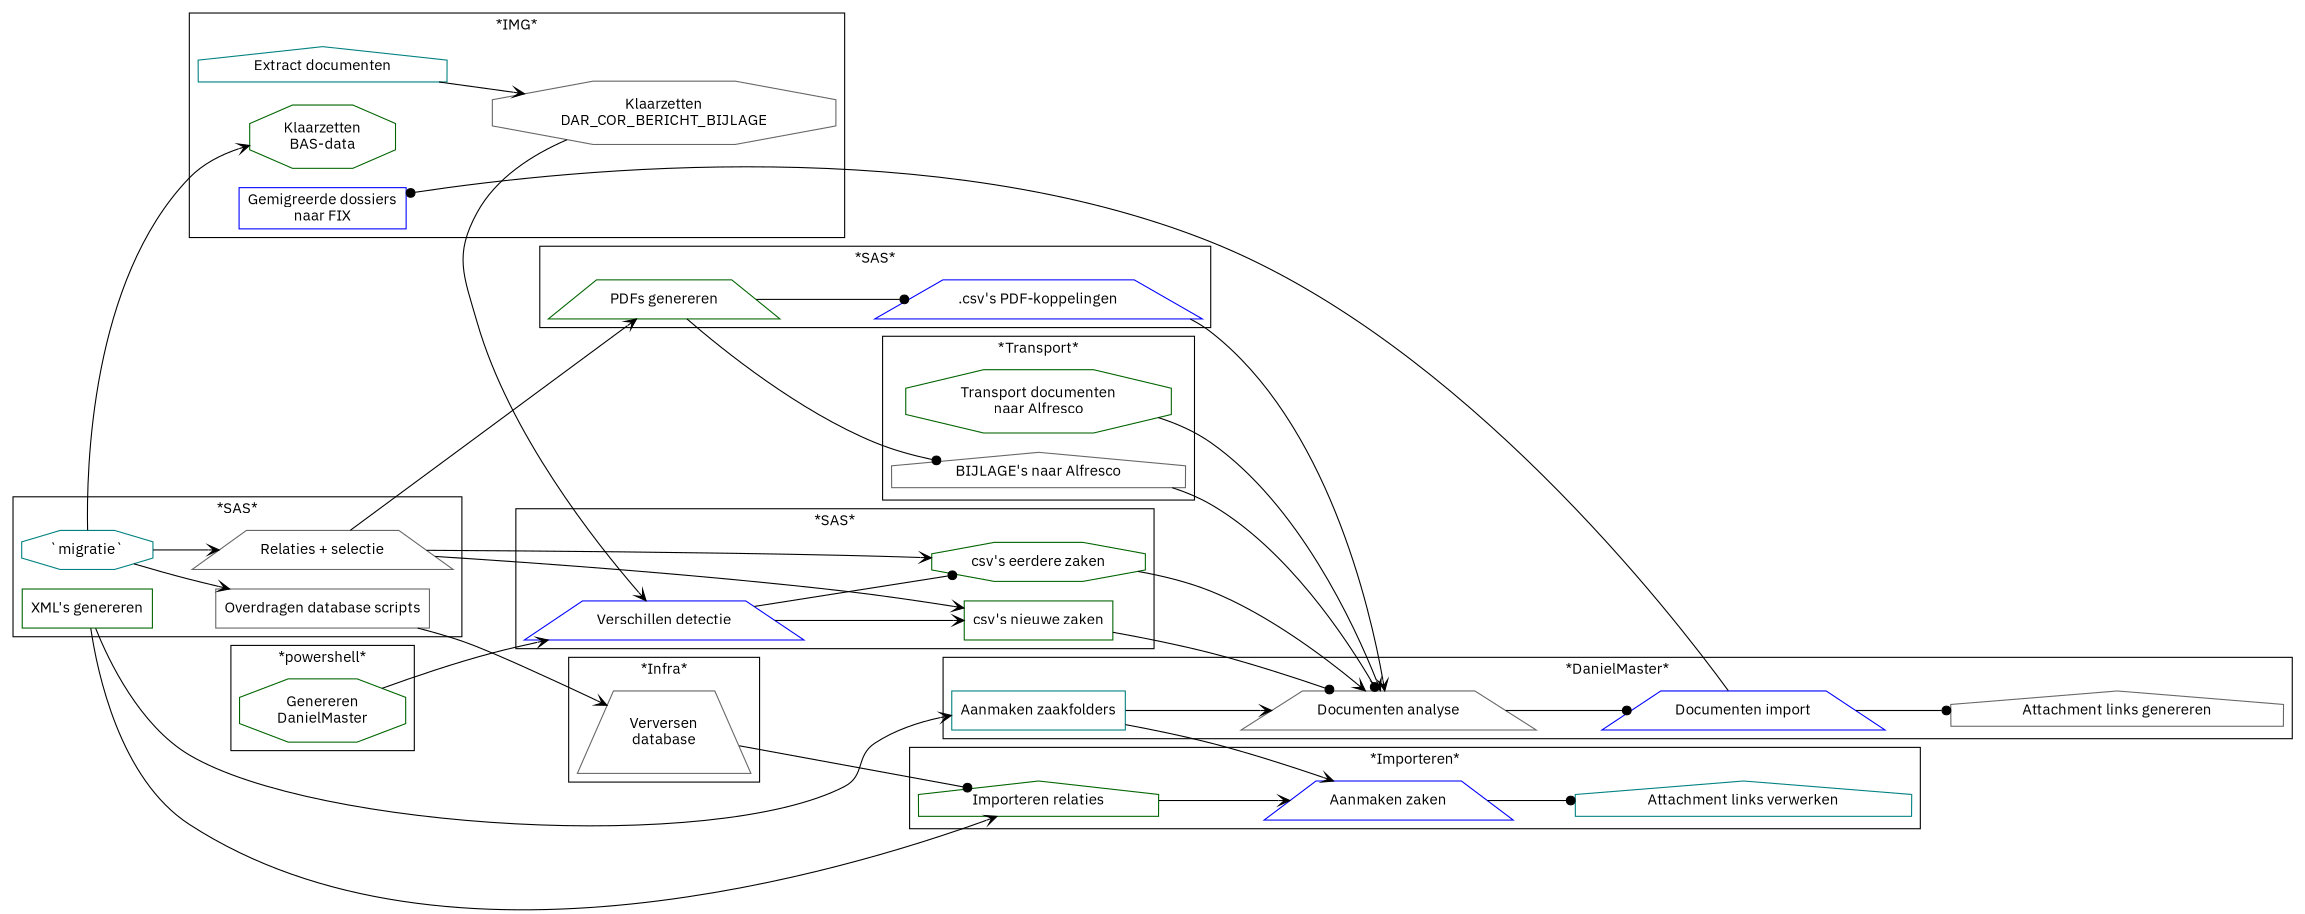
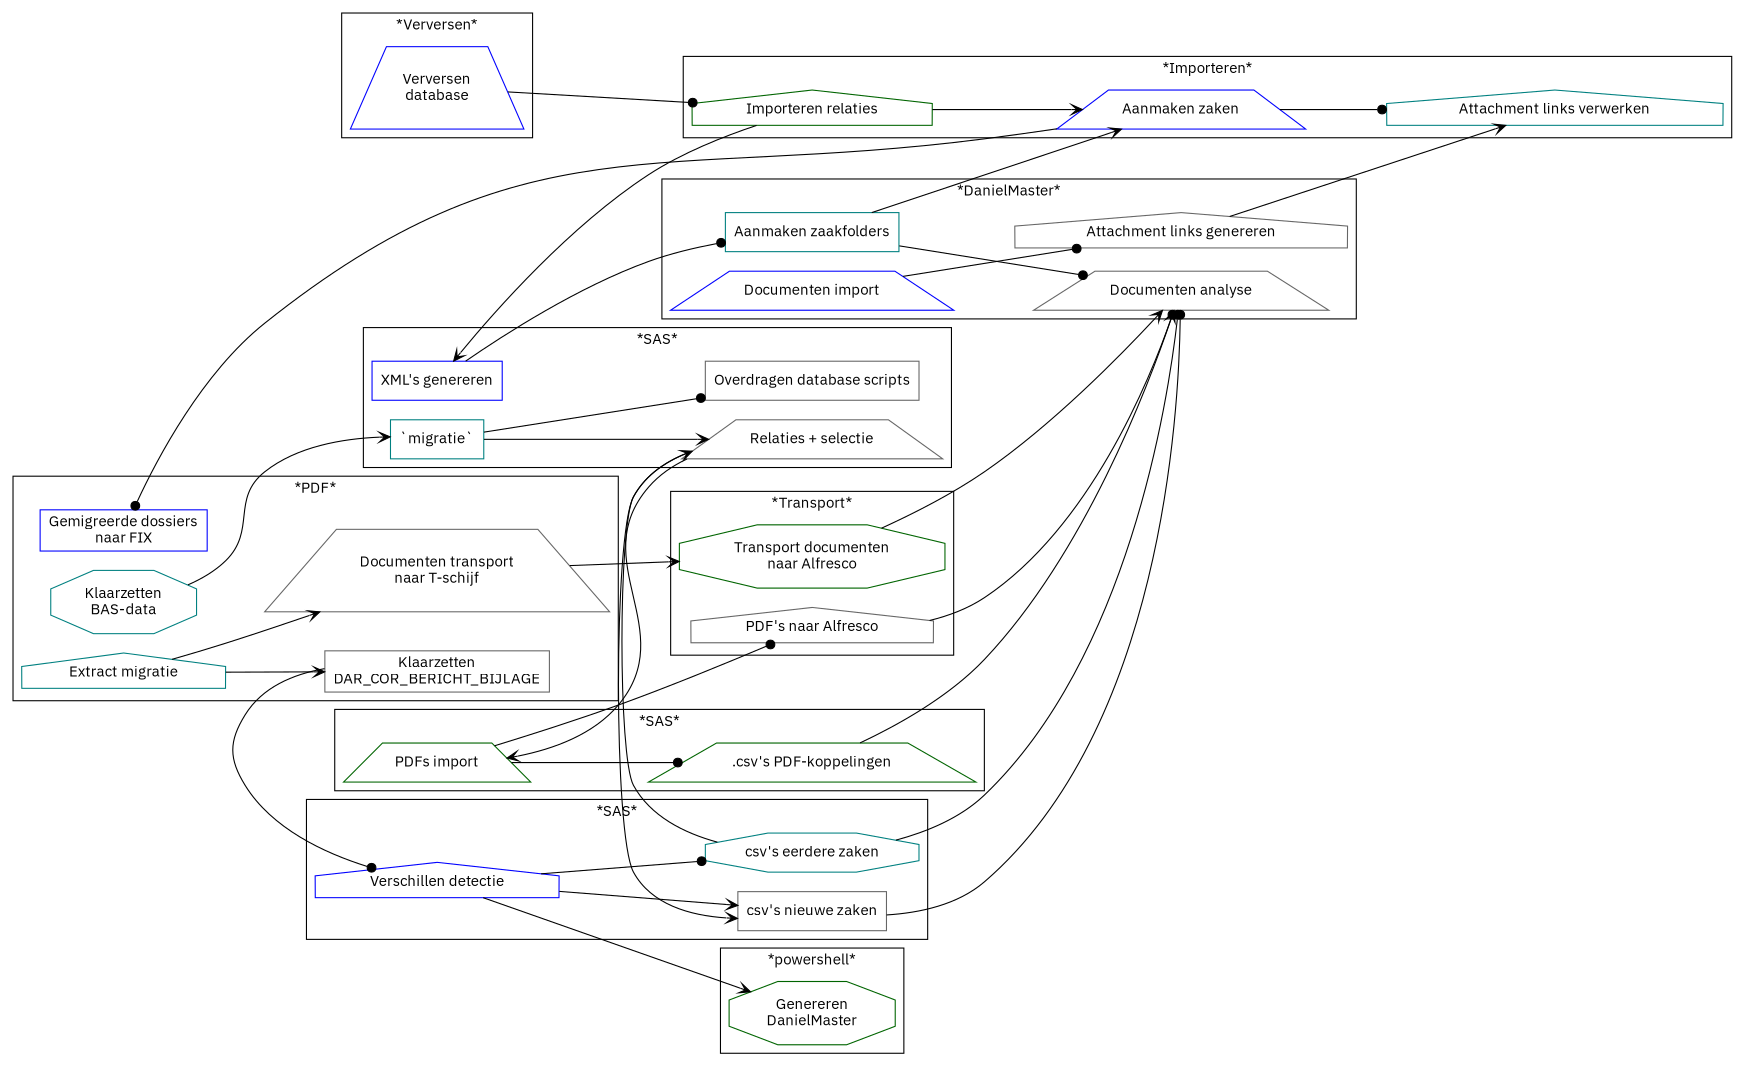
cluster "*IMG*": label "*IMG*" -> "*PDF*"
node "Extract documenten": label "Extract documenten" -> "Extract migratie"
node "Klaarzetten DAR_COR_BERICHT_BIJLAGE": shape octagon -> box
node "Klaarzetten BAS-data": color darkgreen -> teal
edge "Attachment links genereren" -> "Attachment links verwerken": added
edge "Documenten import" -> "Gemigreerde dossiers naar FIX": now "Aanmaken zaken" -> "Gemigreerde dossiers naar FIX"
node "PDFs genereren": label "PDFs genereren" -> "PDFs import"
node ".csv's PDF-koppelingen": color blue -> darkgreen
edge "`migratie`" -> "Klaarzetten BAS-data": reversed
edge "Klaarzetten DAR_COR_BERICHT_BIJLAGE" -> "Verschillen detectie": arrowhead vee -> dot
node "BIJLAGE's naar Alfresco": label "BIJLAGE's naar Alfresco" -> "PDF's naar Alfresco"
node "`migratie`": shape octagon -> box
edge "Relaties + selectie" -> "csv's eerdere zaken": reversed
node "csv's eerdere zaken": color darkgreen -> teal
node "Documenten transport naar T-schijf": added
edge "`migratie`" -> "Overdragen database scripts": arrowhead vee -> dot
node "XML's genereren": color darkgreen -> blue
edge "csv's eerdere zaken" -> "Documenten analyse": arrowhead vee -> dot
node "Verschillen detectie": shape trapezium -> house
node "csv's nieuwe zaken": color darkgreen -> gray40
edge "Overdragen database scripts" -> "Verversen database": removed
edge "Genereren DanielMaster" -> "Verschillen detectie": reversed
cluster "*Infra*": label "*Infra*" -> "*Verversen*"
edge "Aanmaken zaakfolders" -> "Documenten analyse": arrowhead vee -> dot
edge "Documenten analyse" -> "Documenten import": removed
node "Verversen database": color gray40 -> blue
edge "XML's genereren" -> "Aanmaken zaakfolders": arrowhead vee -> dot
edge "XML's genereren" -> "Importeren relaties": reversed
